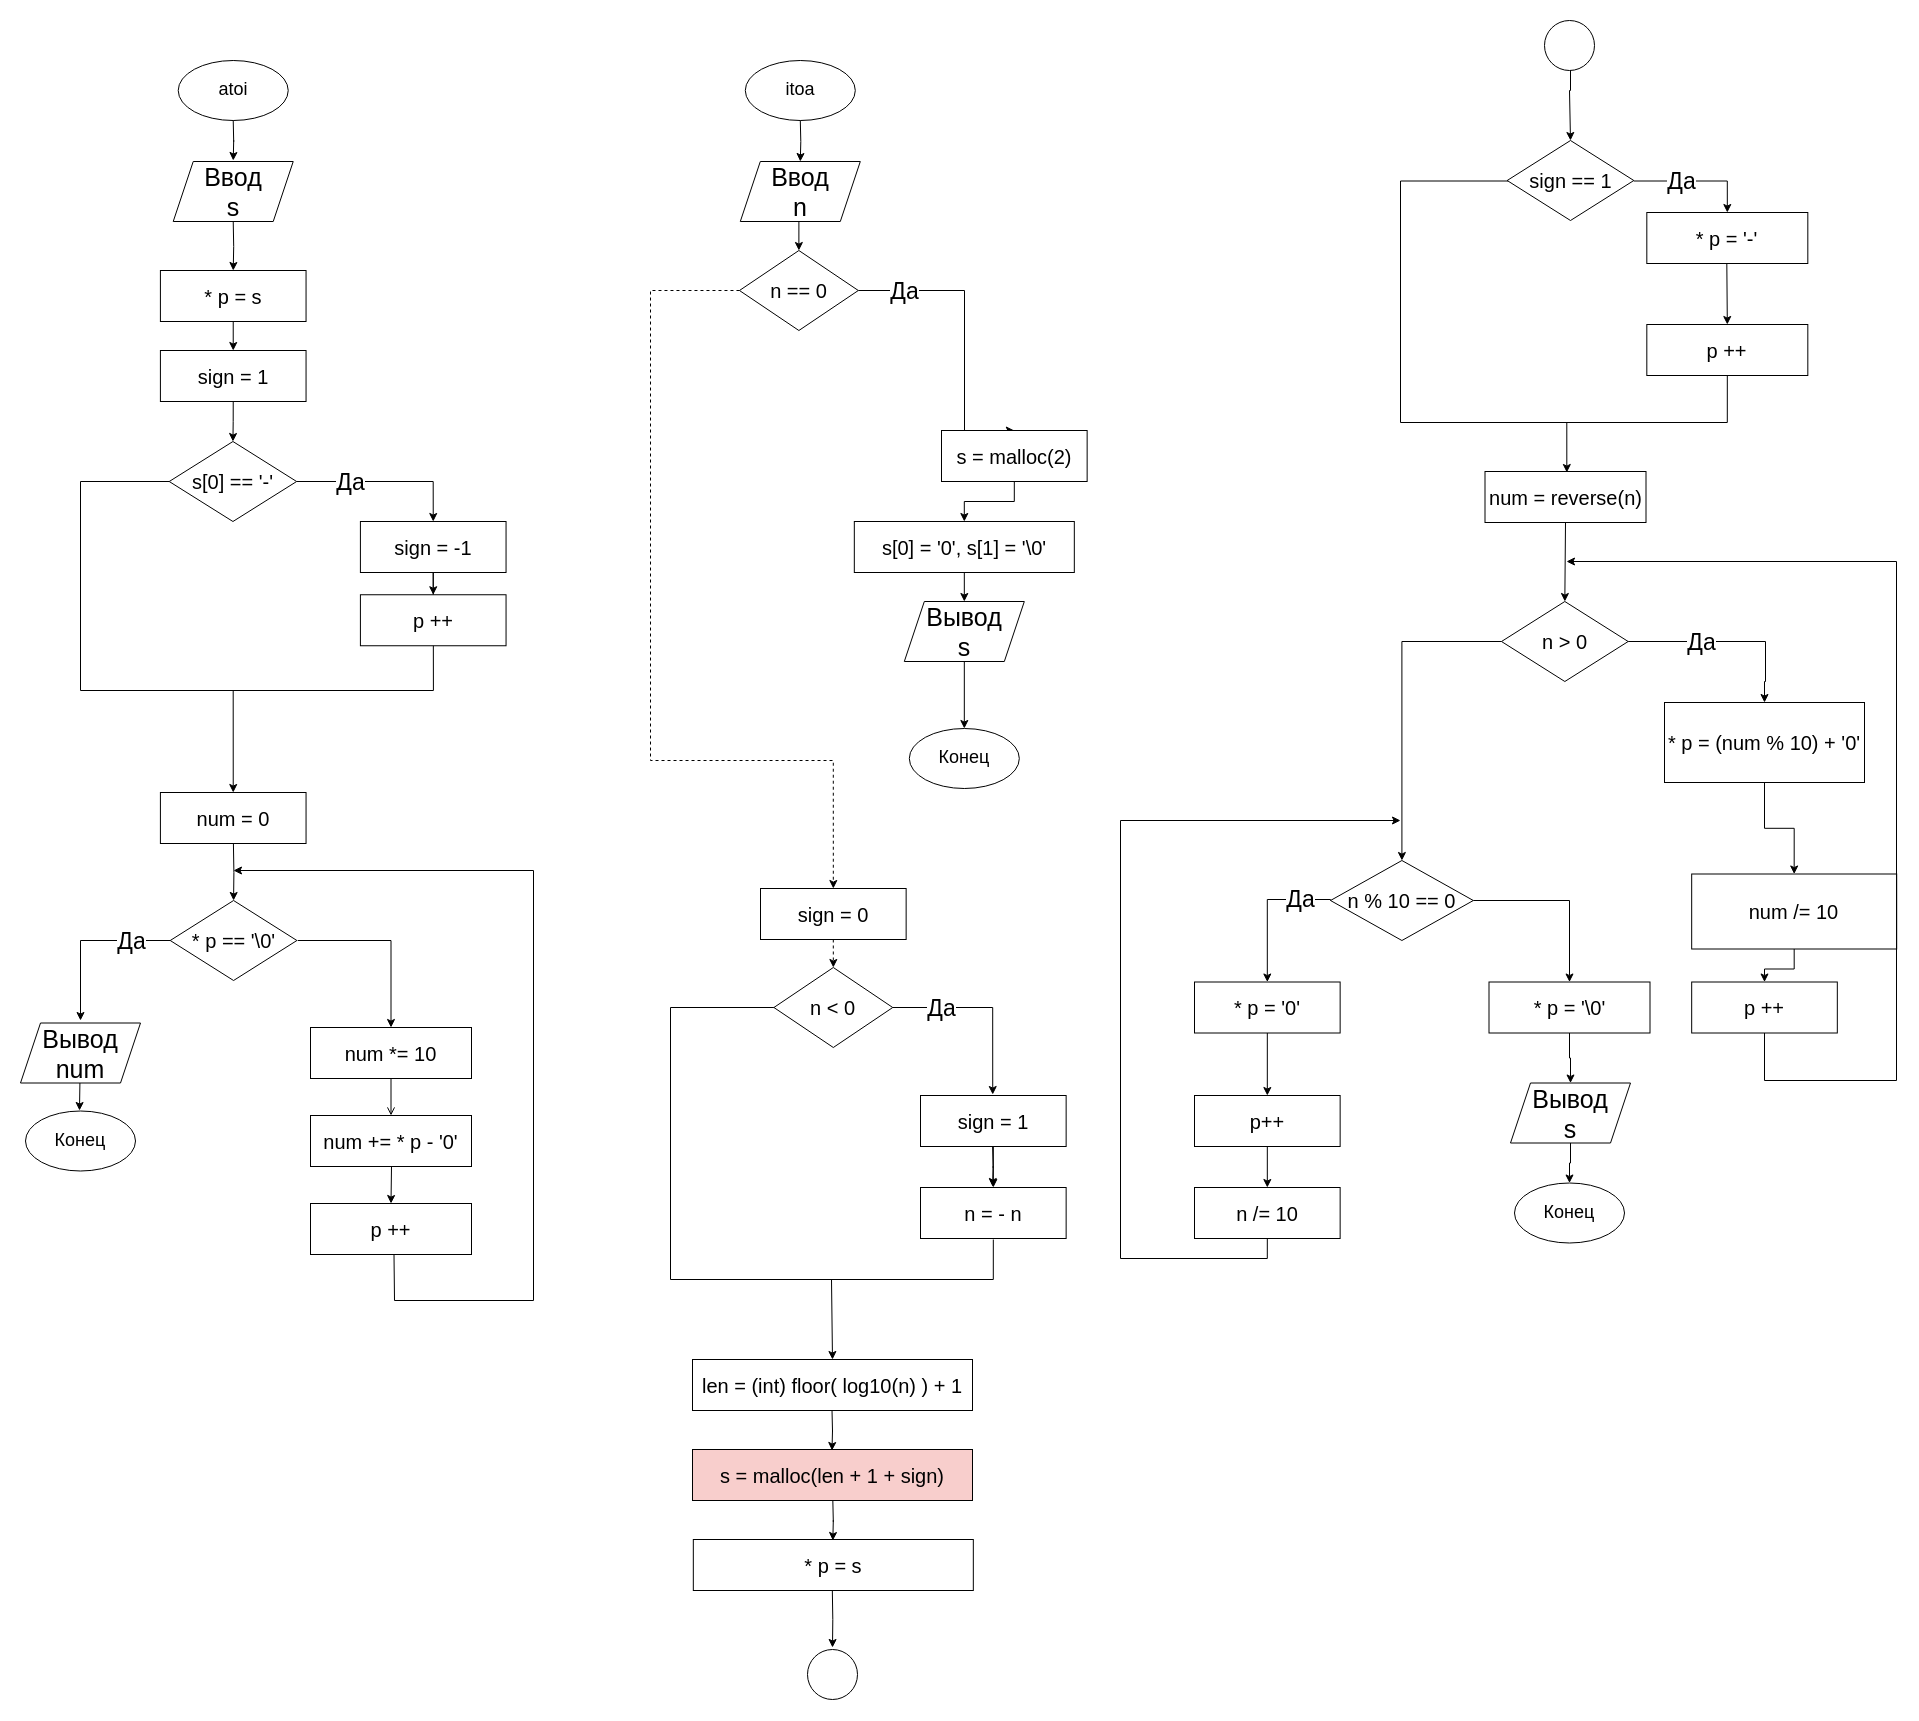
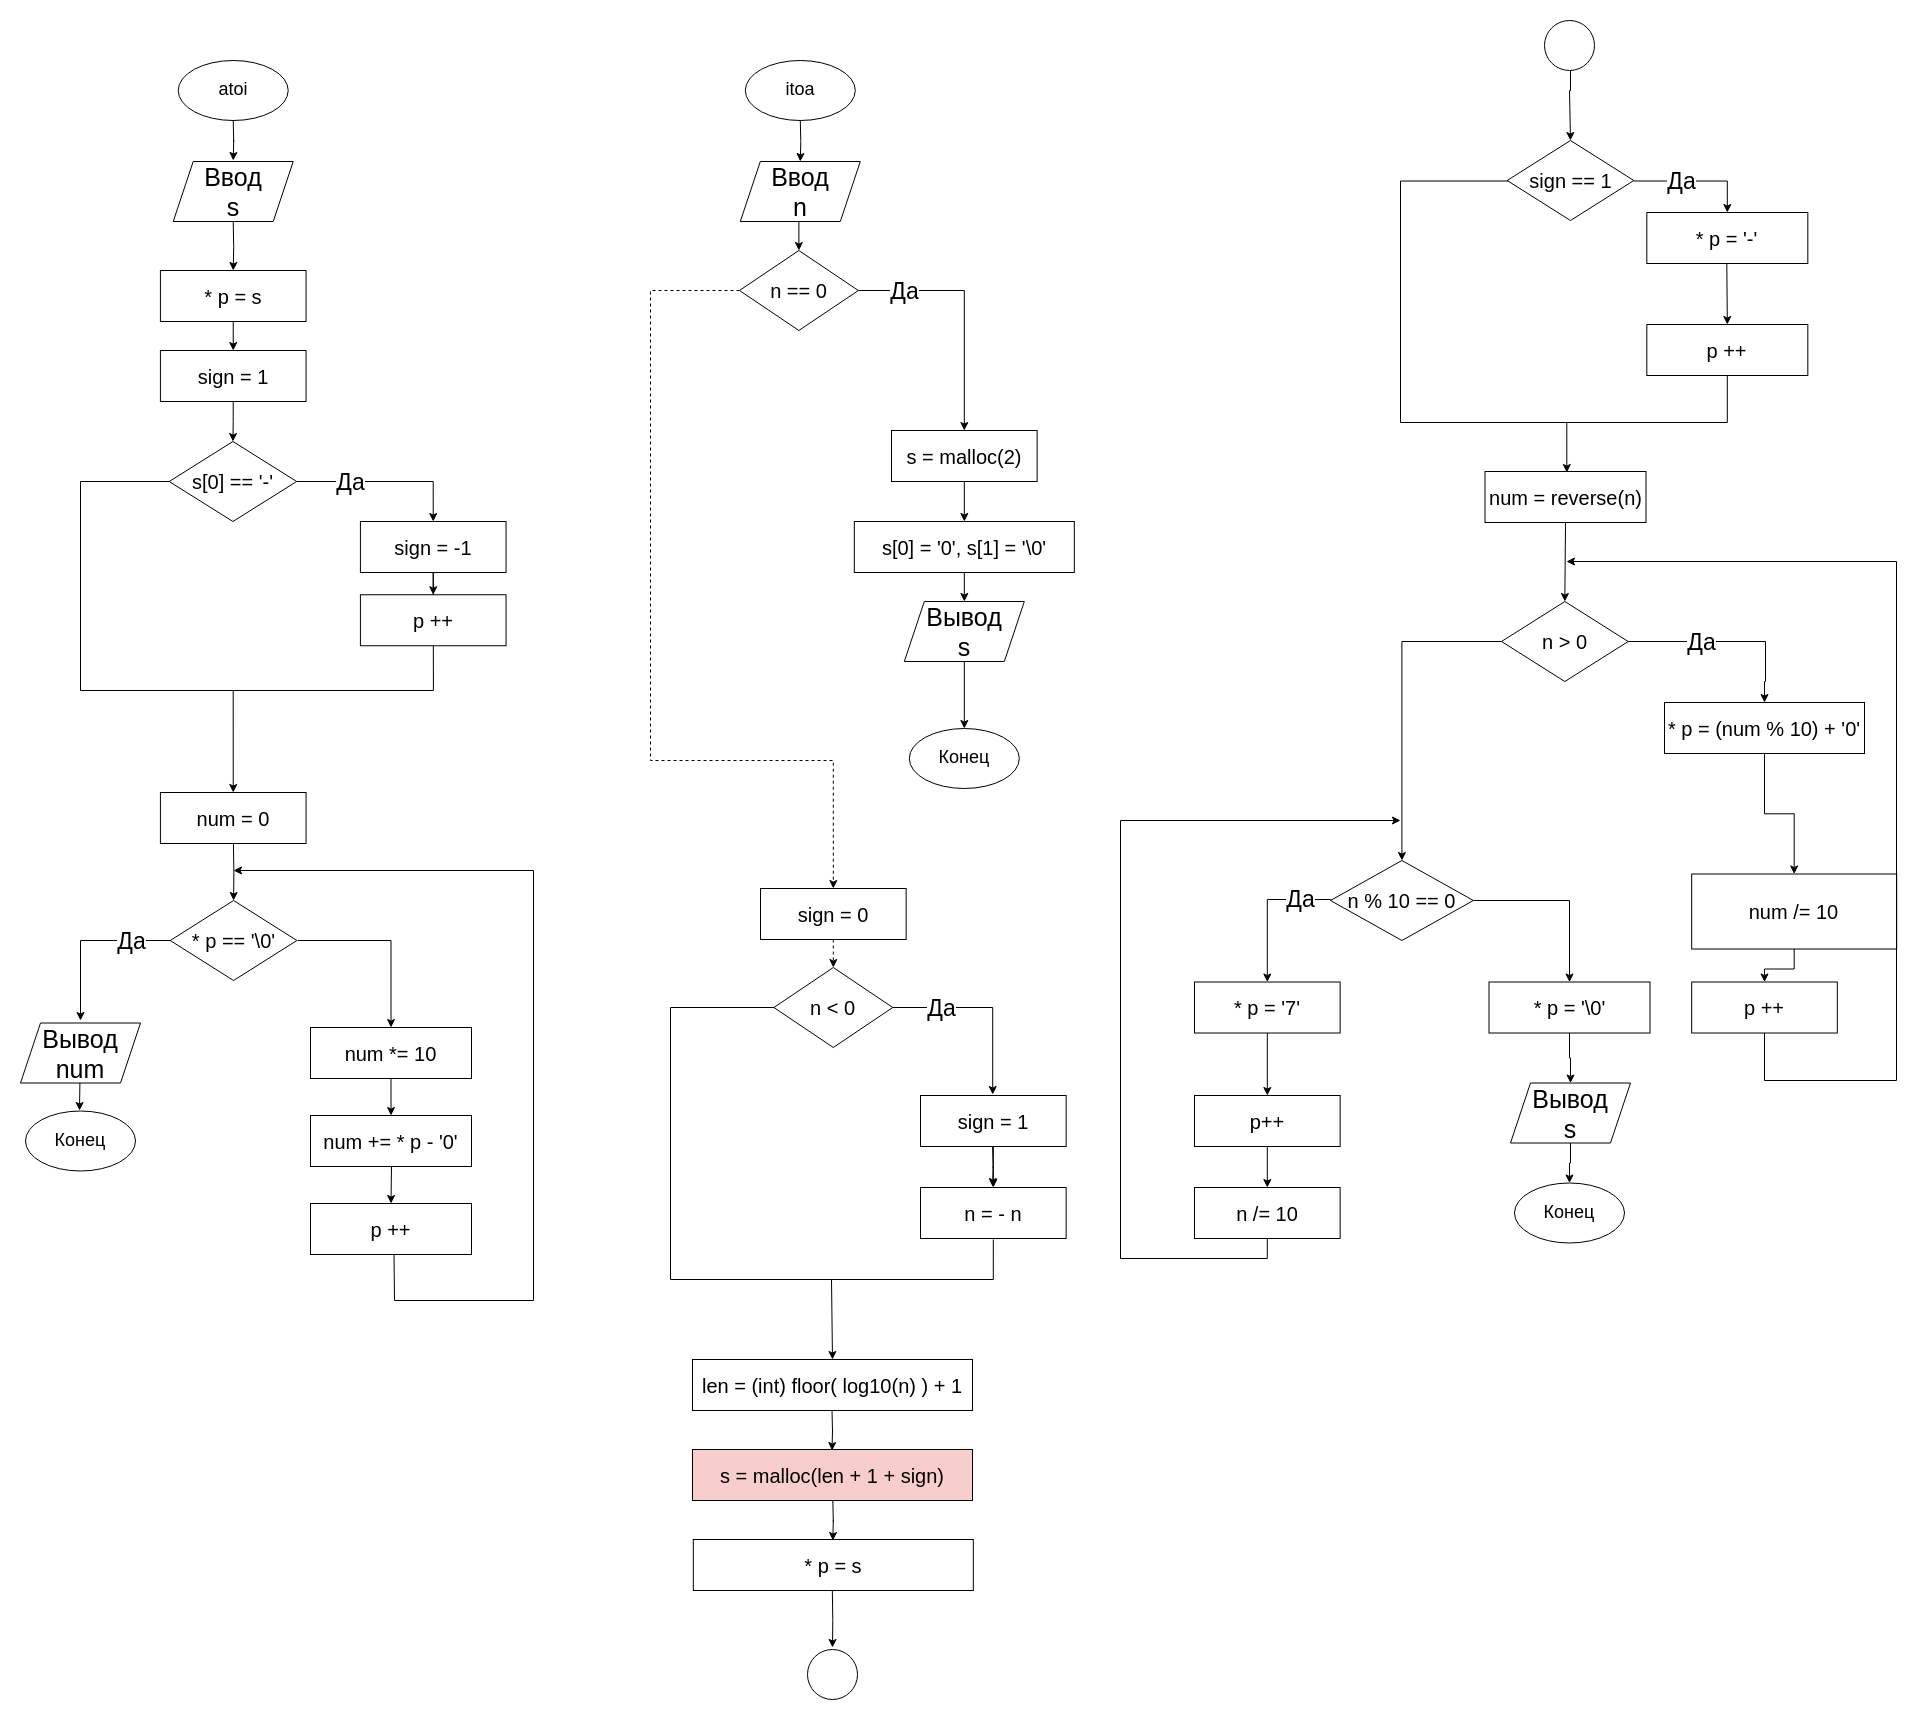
node "s = malloc(2)": moved (1014, 456) -> (964, 456)
node "* p = (num % 10) + '0'": size 200x80 -> 200x51
node "* p = '0'": label "* p = '0'" -> "* p = '7'"
edge "num *= 10" -> "num += * p - '0'": arrowhead open -> classic
